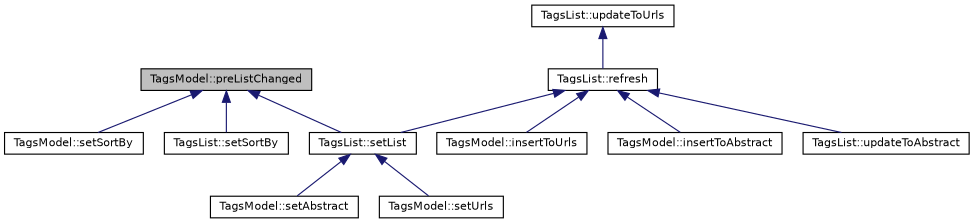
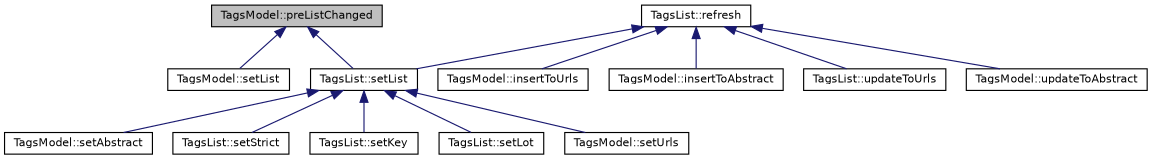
edge "TagsList::refresh" -> "TagsList::updateToUrls": reversed
node "TagsModel::setSortBy": label "TagsModel::setSortBy" -> "TagsModel::setList"
node "TagsList::setSortBy": removed
node "TagsList::setStrict": added
node "TagsList::setKey": added
node "TagsList::setLot": added
node "TagsList::updateToAbstract": label "TagsList::updateToAbstract" -> "TagsModel::updateToAbstract"
